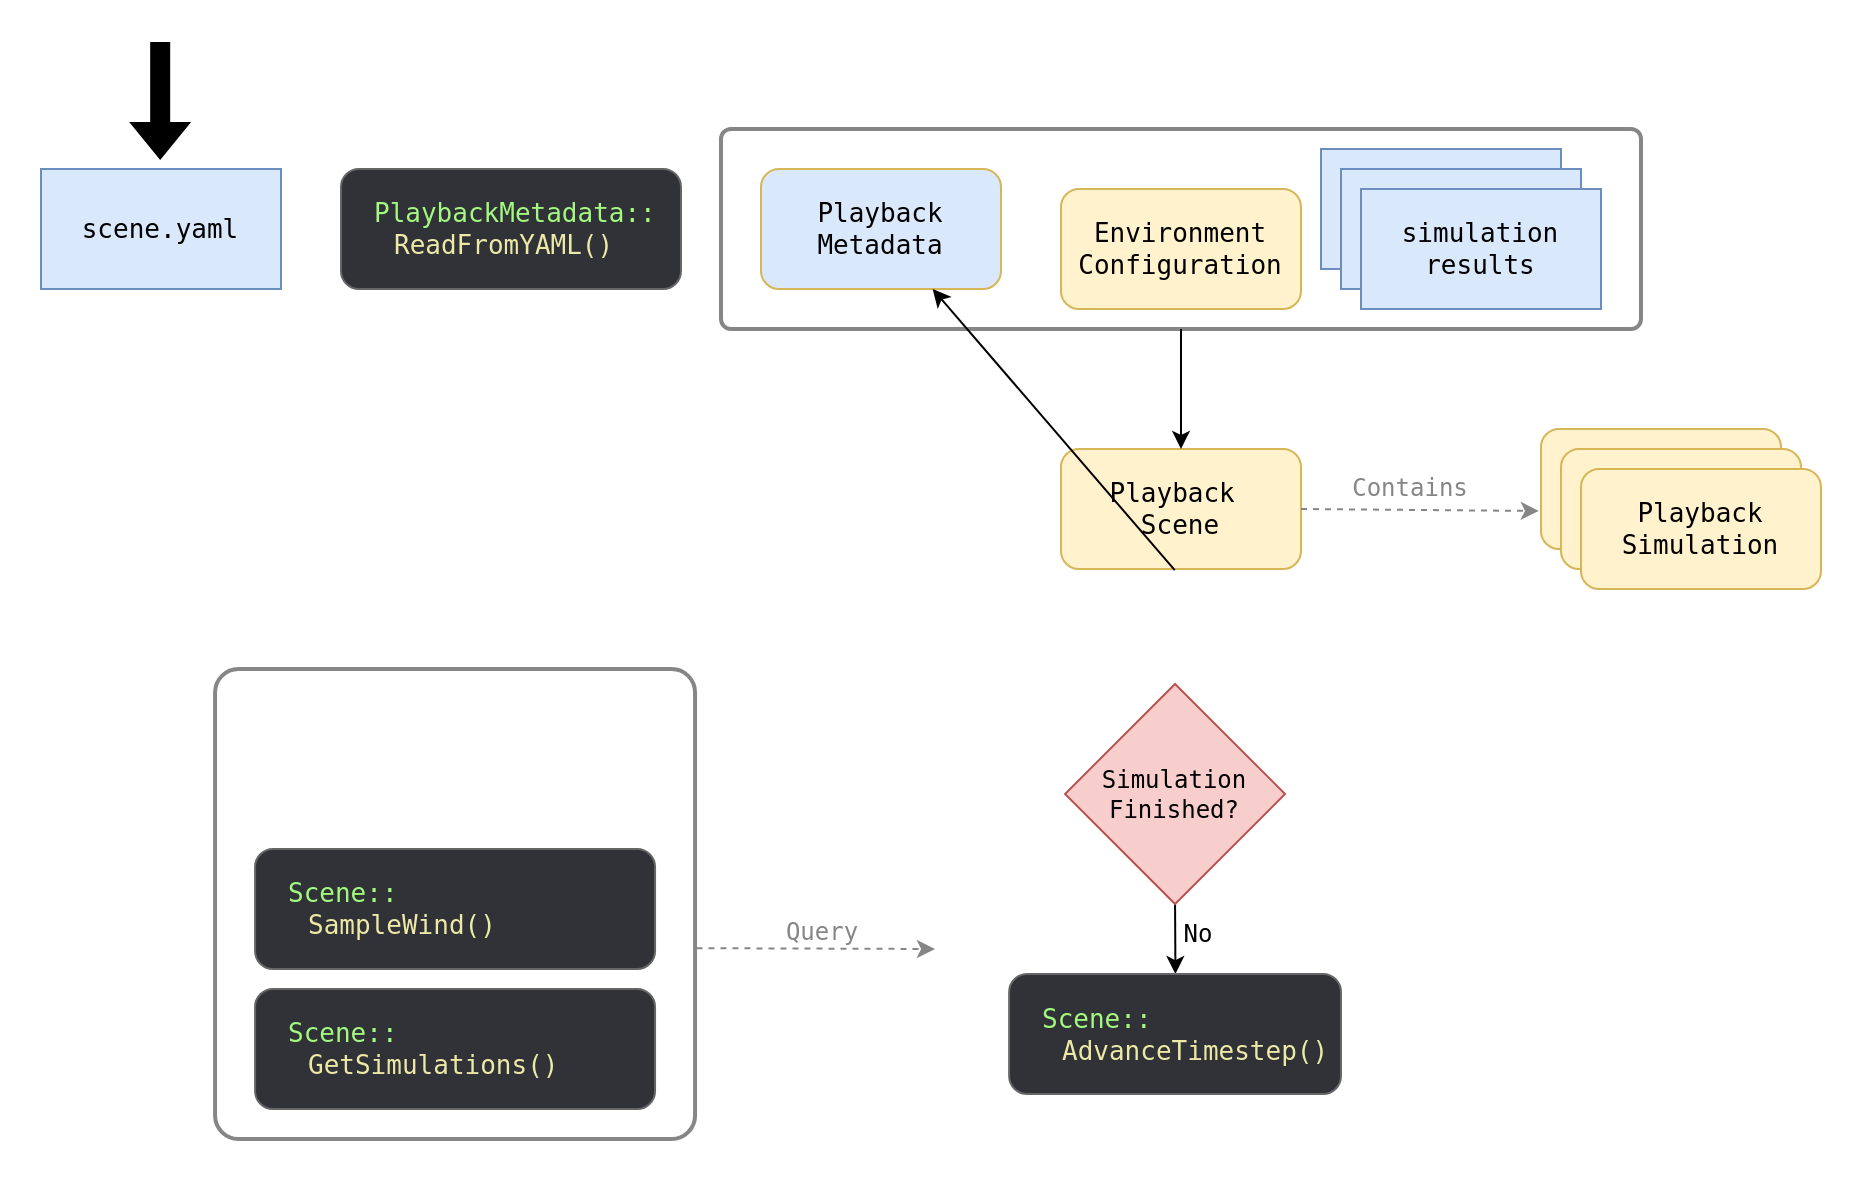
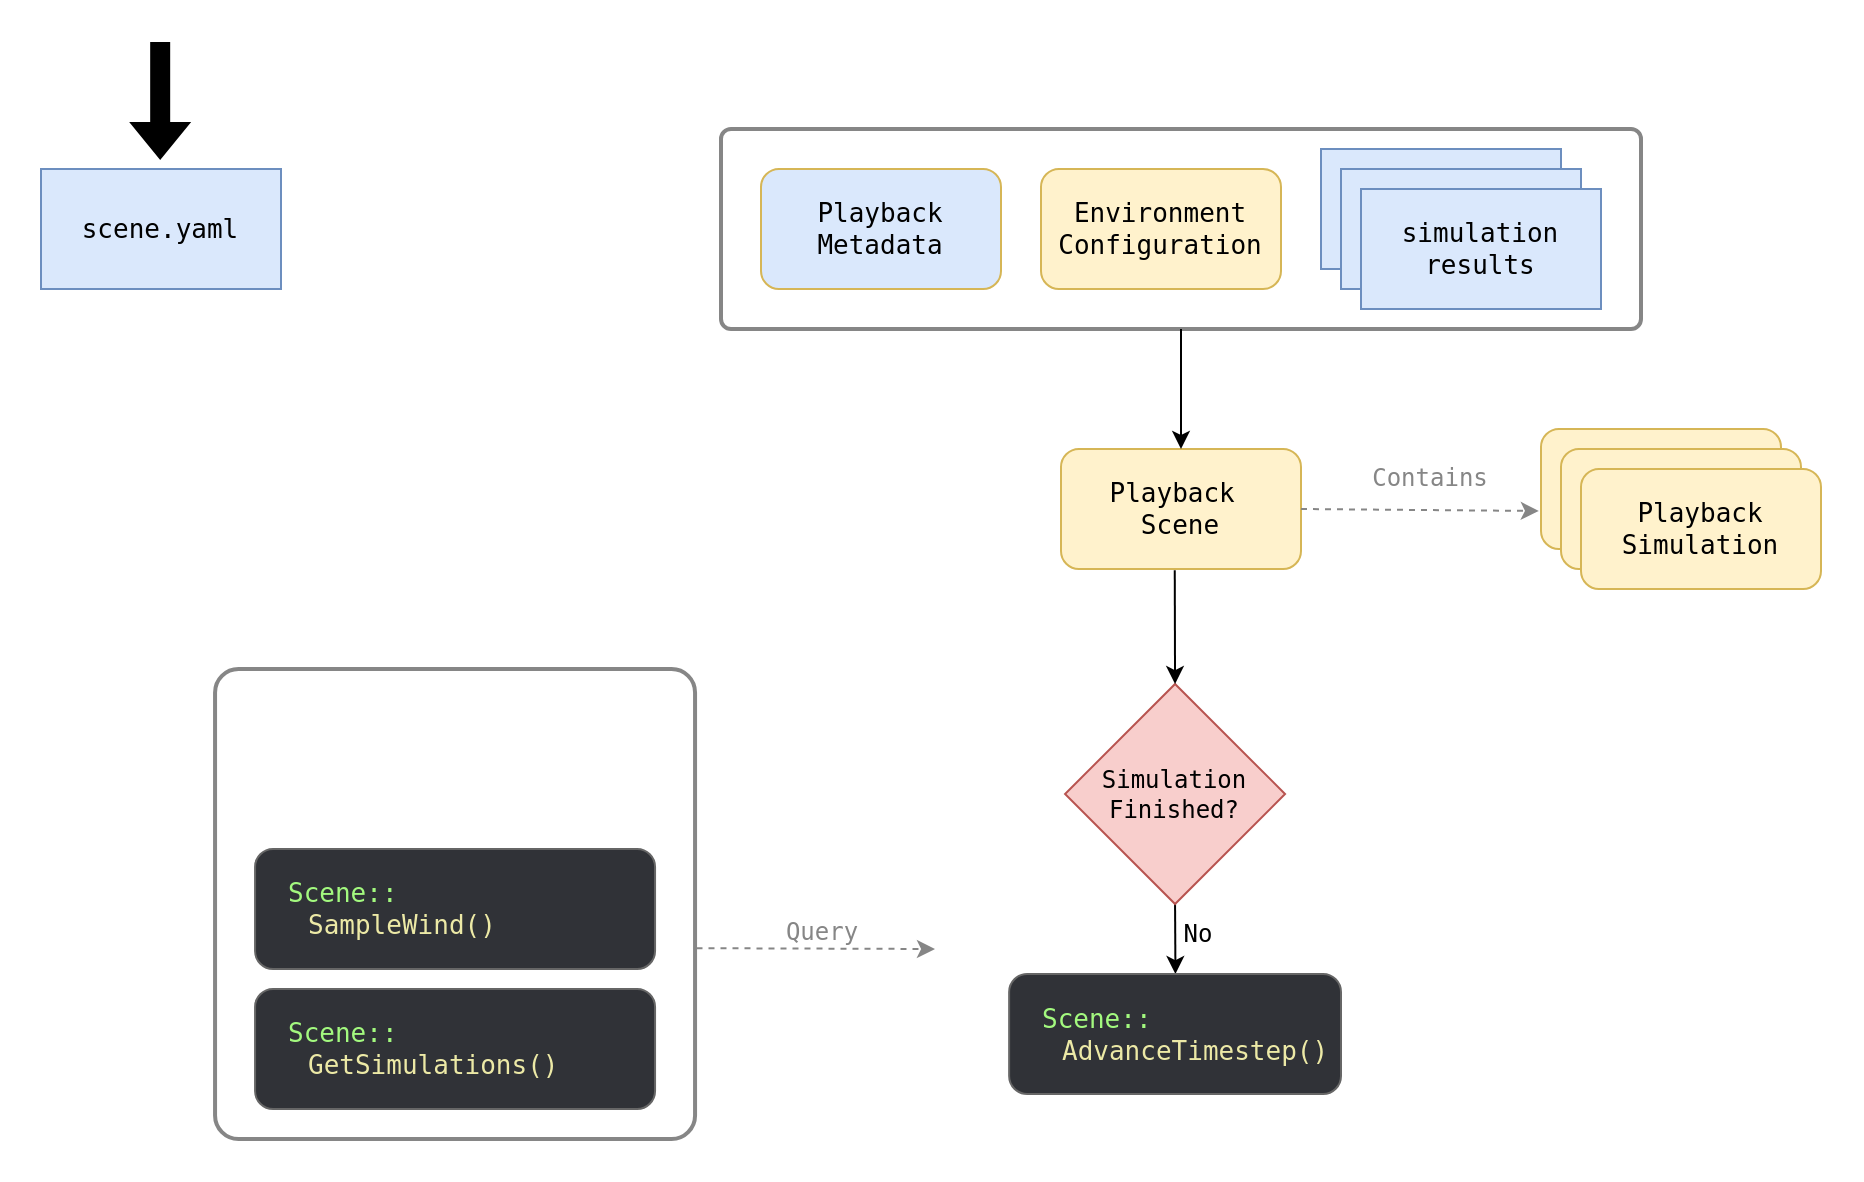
node "PlaybackMetadata:: ReadFromYAML()": removed
node "Environment Configuration": moved (1181, 249) -> (1161, 229)
edge "Playback Scene" -> "Playback Metadata": now "Playback Scene" -> "Simulation Finished?"
node "Contains": moved (1411, 489) -> (1431, 479)
